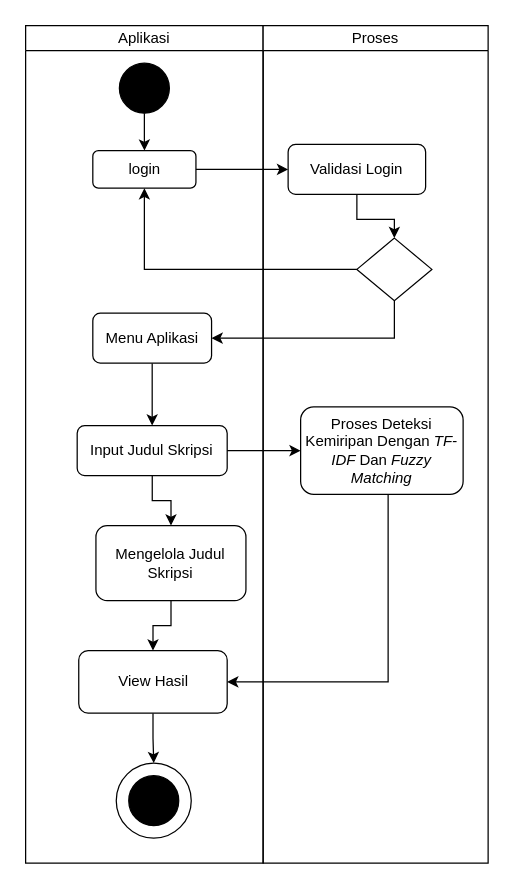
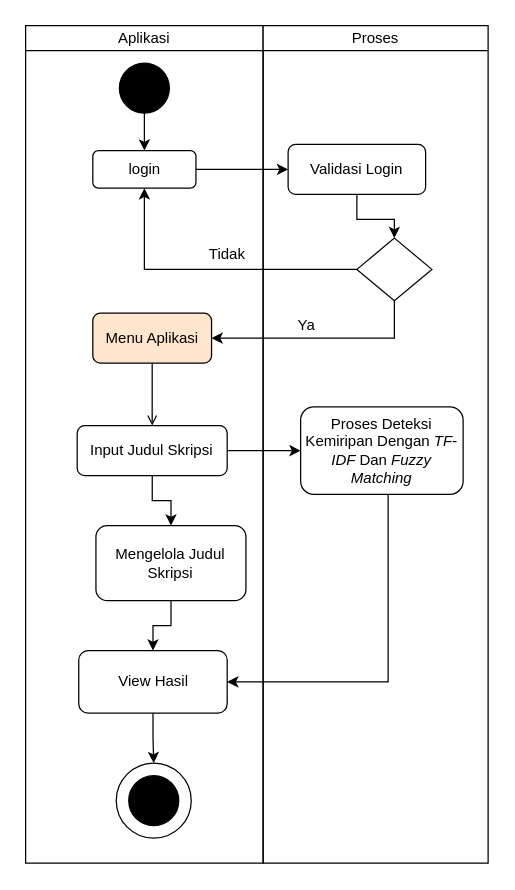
node "Tidak": added
node "Ya": added
node "Menu Aplikasi": fillcolor #ffffff -> #ffe6cc
edge "Menu Aplikasi" -> "Input Judul Skripsi": arrowhead classic -> open
